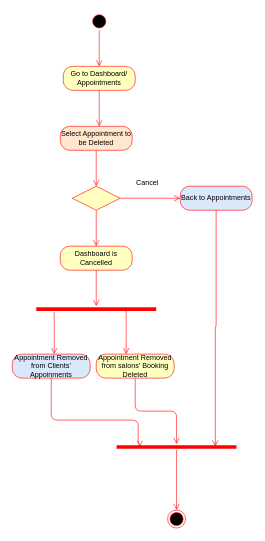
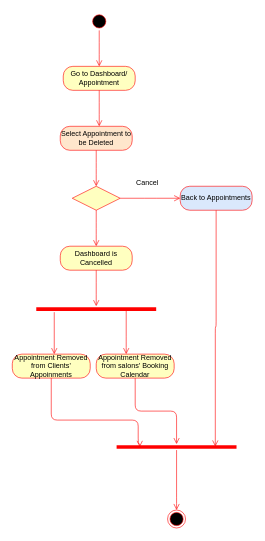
node "Go to Dashboard/ Appointments": label "Go to Dashboard/ Appointments" -> "Go to Dashboard/ Appointment"
node "Appointment Removed from Clients' Appoinments": fillcolor #dae8fc -> #ffffc0
node "Appointment Removed from salons' Booking Deleted": label "Appointment Removed from salons' Booking Deleted" -> "Appointment Removed from salons' Booking Calendar"
